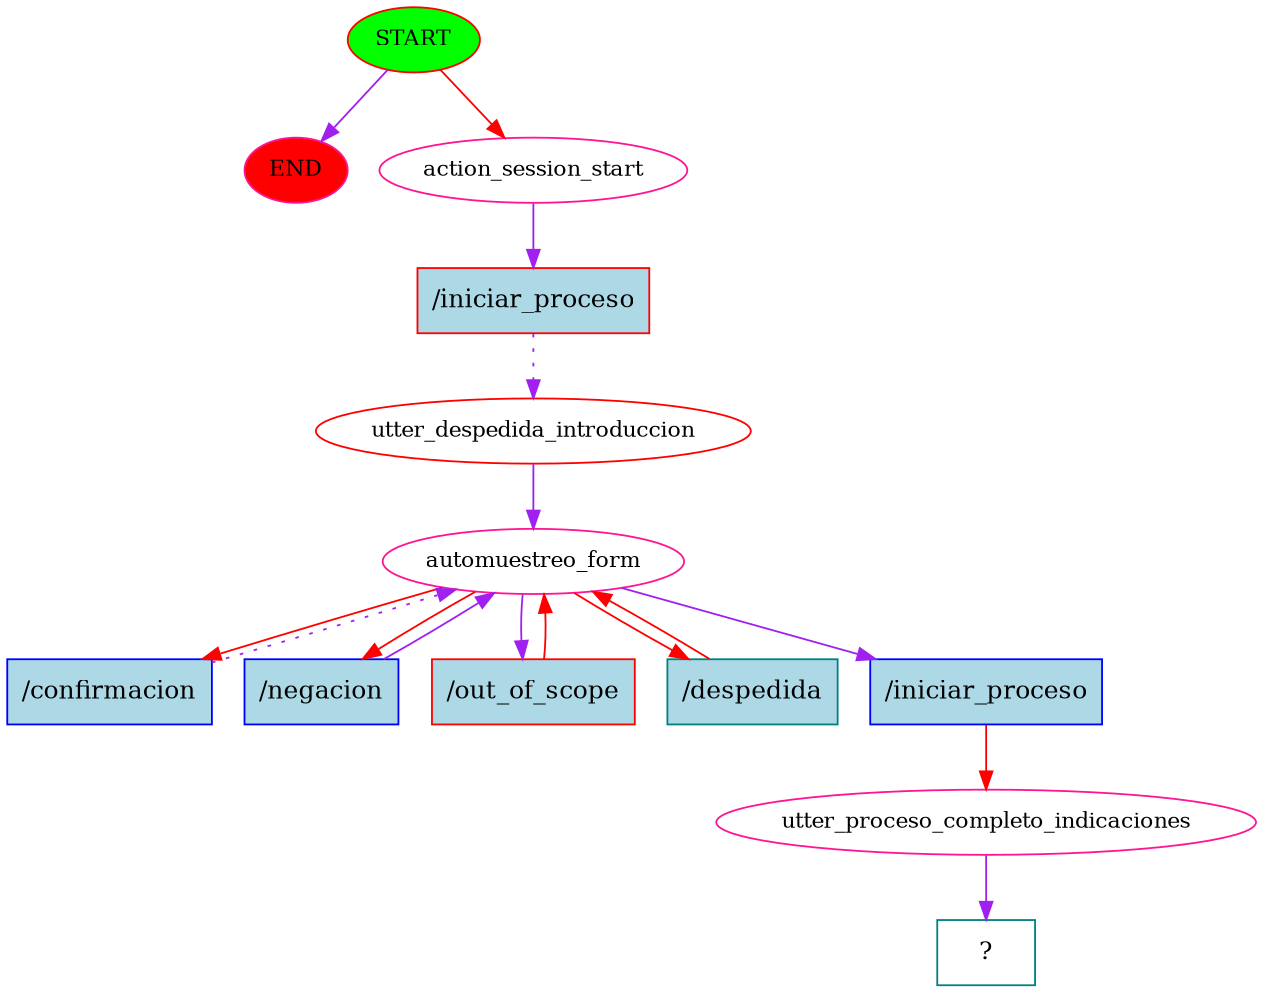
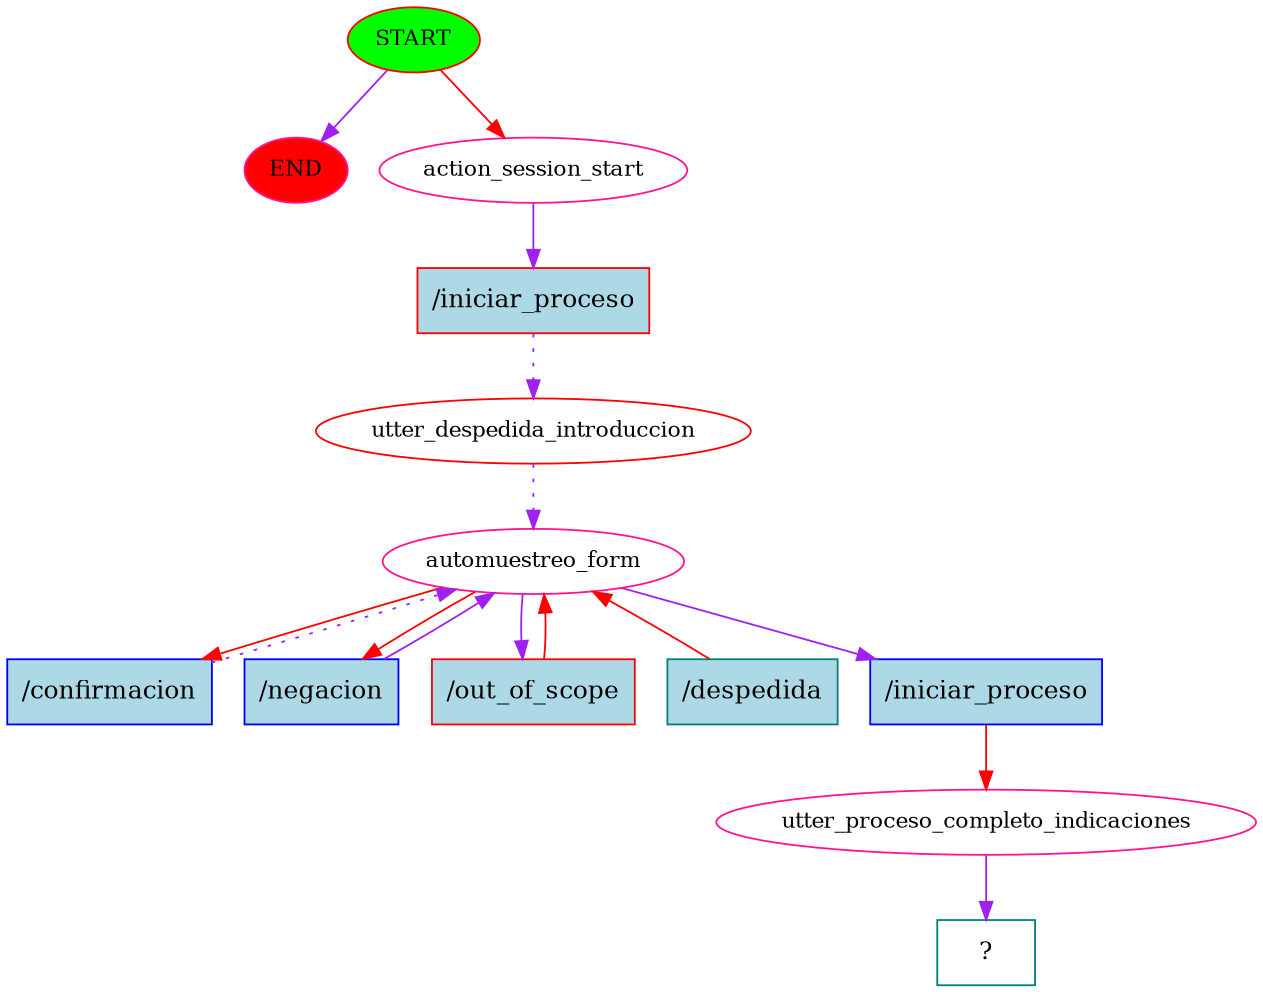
edge "utter_despedida_introduccion" -> "automuestreo_form": style solid -> dotted
edge "automuestreo_form" -> "/despedida": removed
